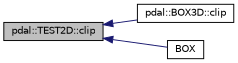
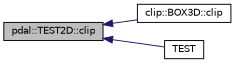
node "pdal::BOX3D::clip": label "pdal::BOX3D::clip" -> "clip::BOX3D::clip"
node "BOX": label "BOX" -> "TEST"
